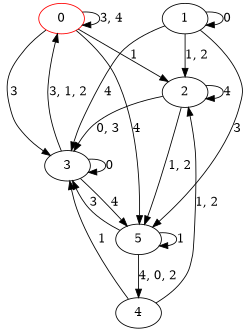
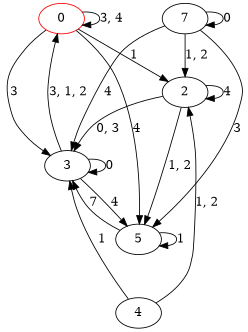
node "1": label "1" -> "7"
edge "5" -> "3": label "3" -> "7"
edge "5" -> "4": removed, label "4, 0, 2"
